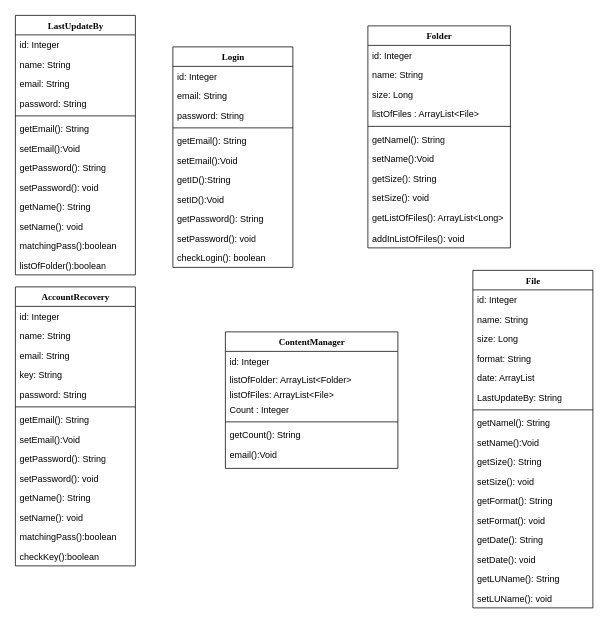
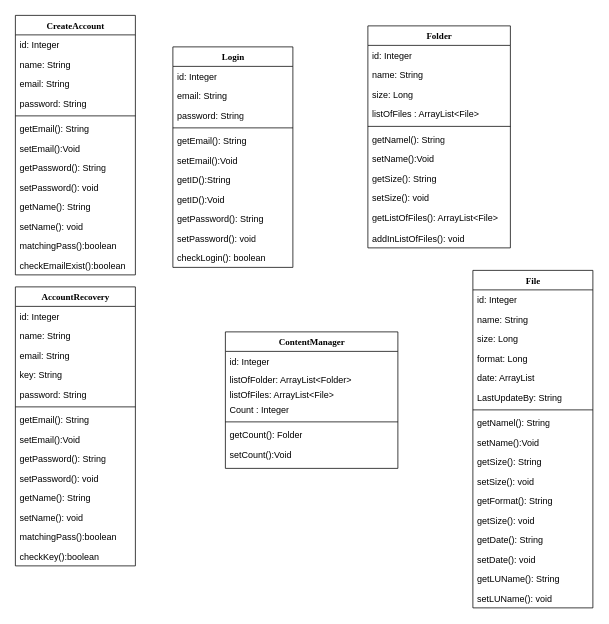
node "LastUpdateBy": label "LastUpdateBy" -> "CreateAccount"
node "setID():Void": label "setID():Void" -> "getID():Void"
node "getListOfFiles(): ArrayList<Long>": label "getListOfFiles(): ArrayList<Long>" -> "getListOfFiles(): ArrayList<File>"
node "listOfFolder():boolean": label "listOfFolder():boolean" -> "checkEmailExist():boolean"
node "format: String": label "format: String" -> "format: Long"
node "getCount(): String": label "getCount(): String" -> "getCount(): Folder"
node "email():Void": label "email():Void" -> "setCount():Void"
node "setFormat(): void": label "setFormat(): void" -> "getSize(): void"
